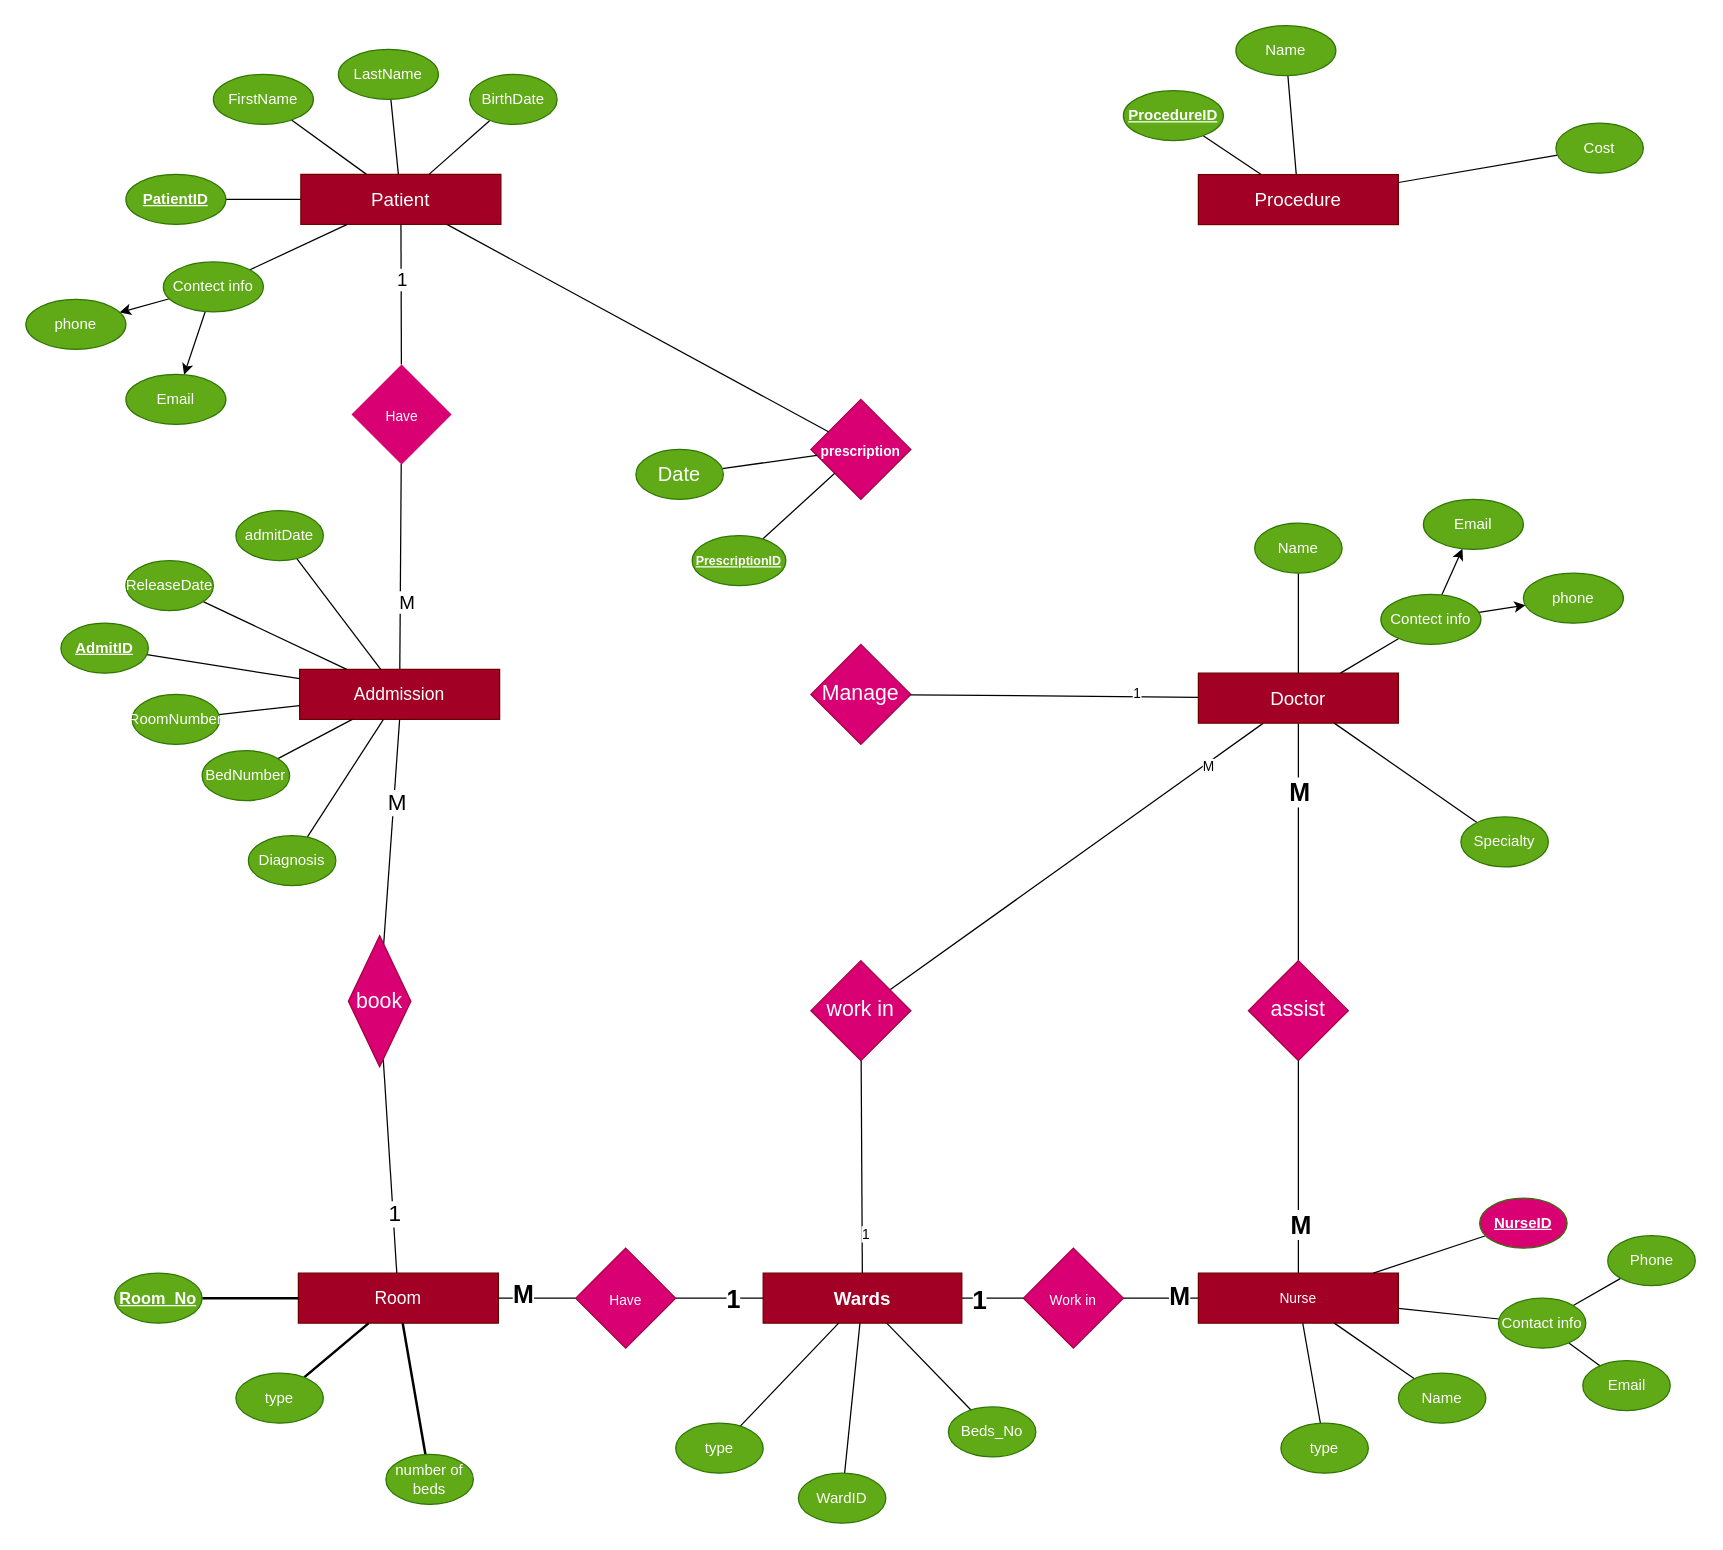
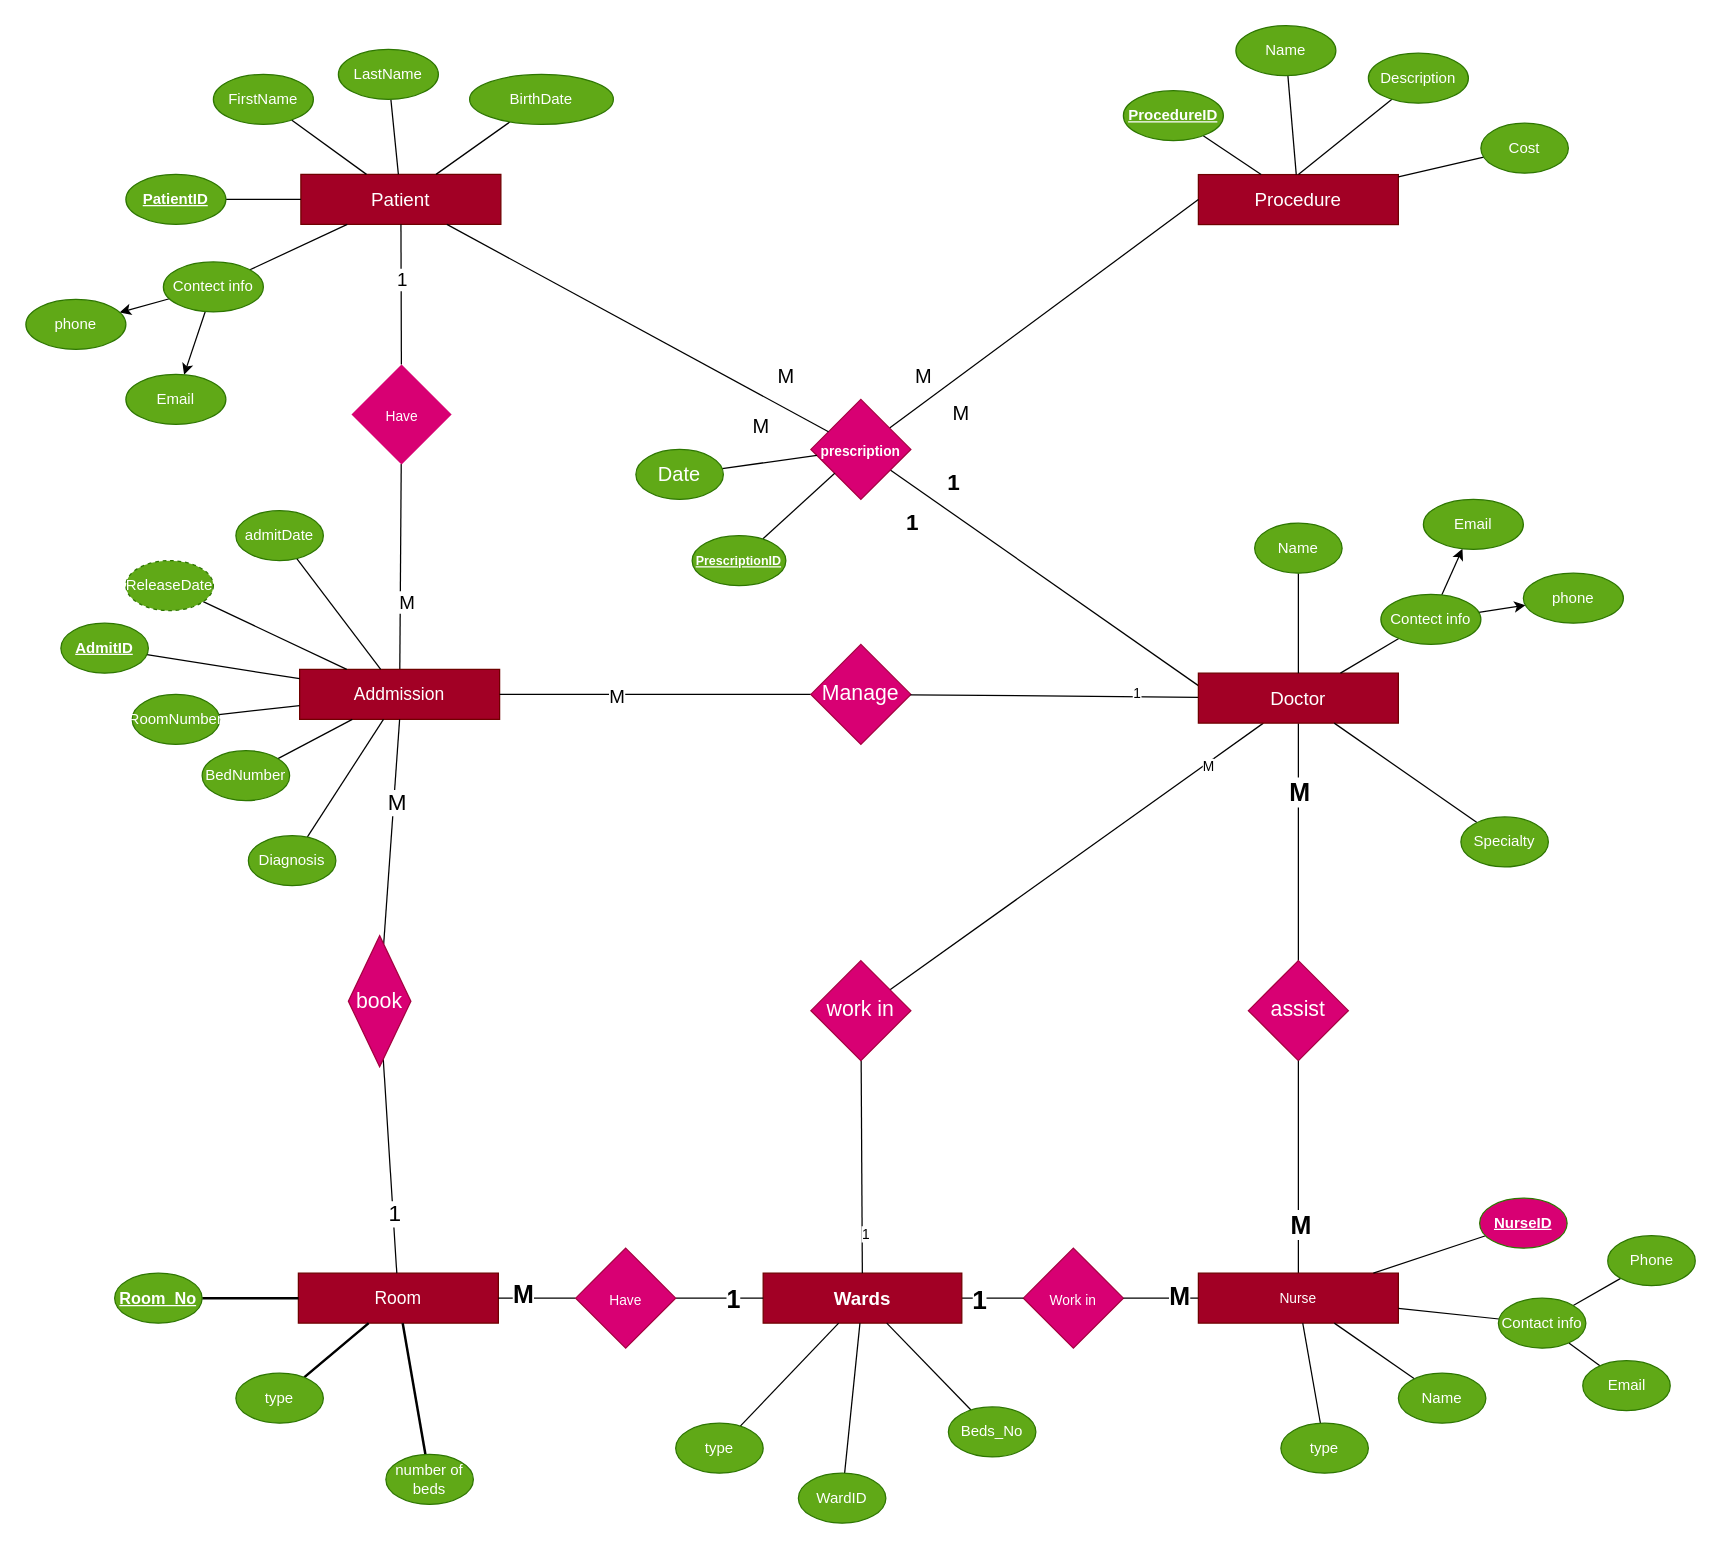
node "Description": added
node "BirthDate": size 88x50 -> 144x50
edge "Description" -- "Procedure": added
node "Cost": moved (1599, 148) -> (1524, 148)
edge "Procedure" -- "prescription": added, labels "M", "M", "M", "M"
edge "prescription" -- "Doctor": added, labels "1", "1"
node "ReleaseDate": style solid -> dashed
edge "Addmission" -- "Manage": added, label "M"
